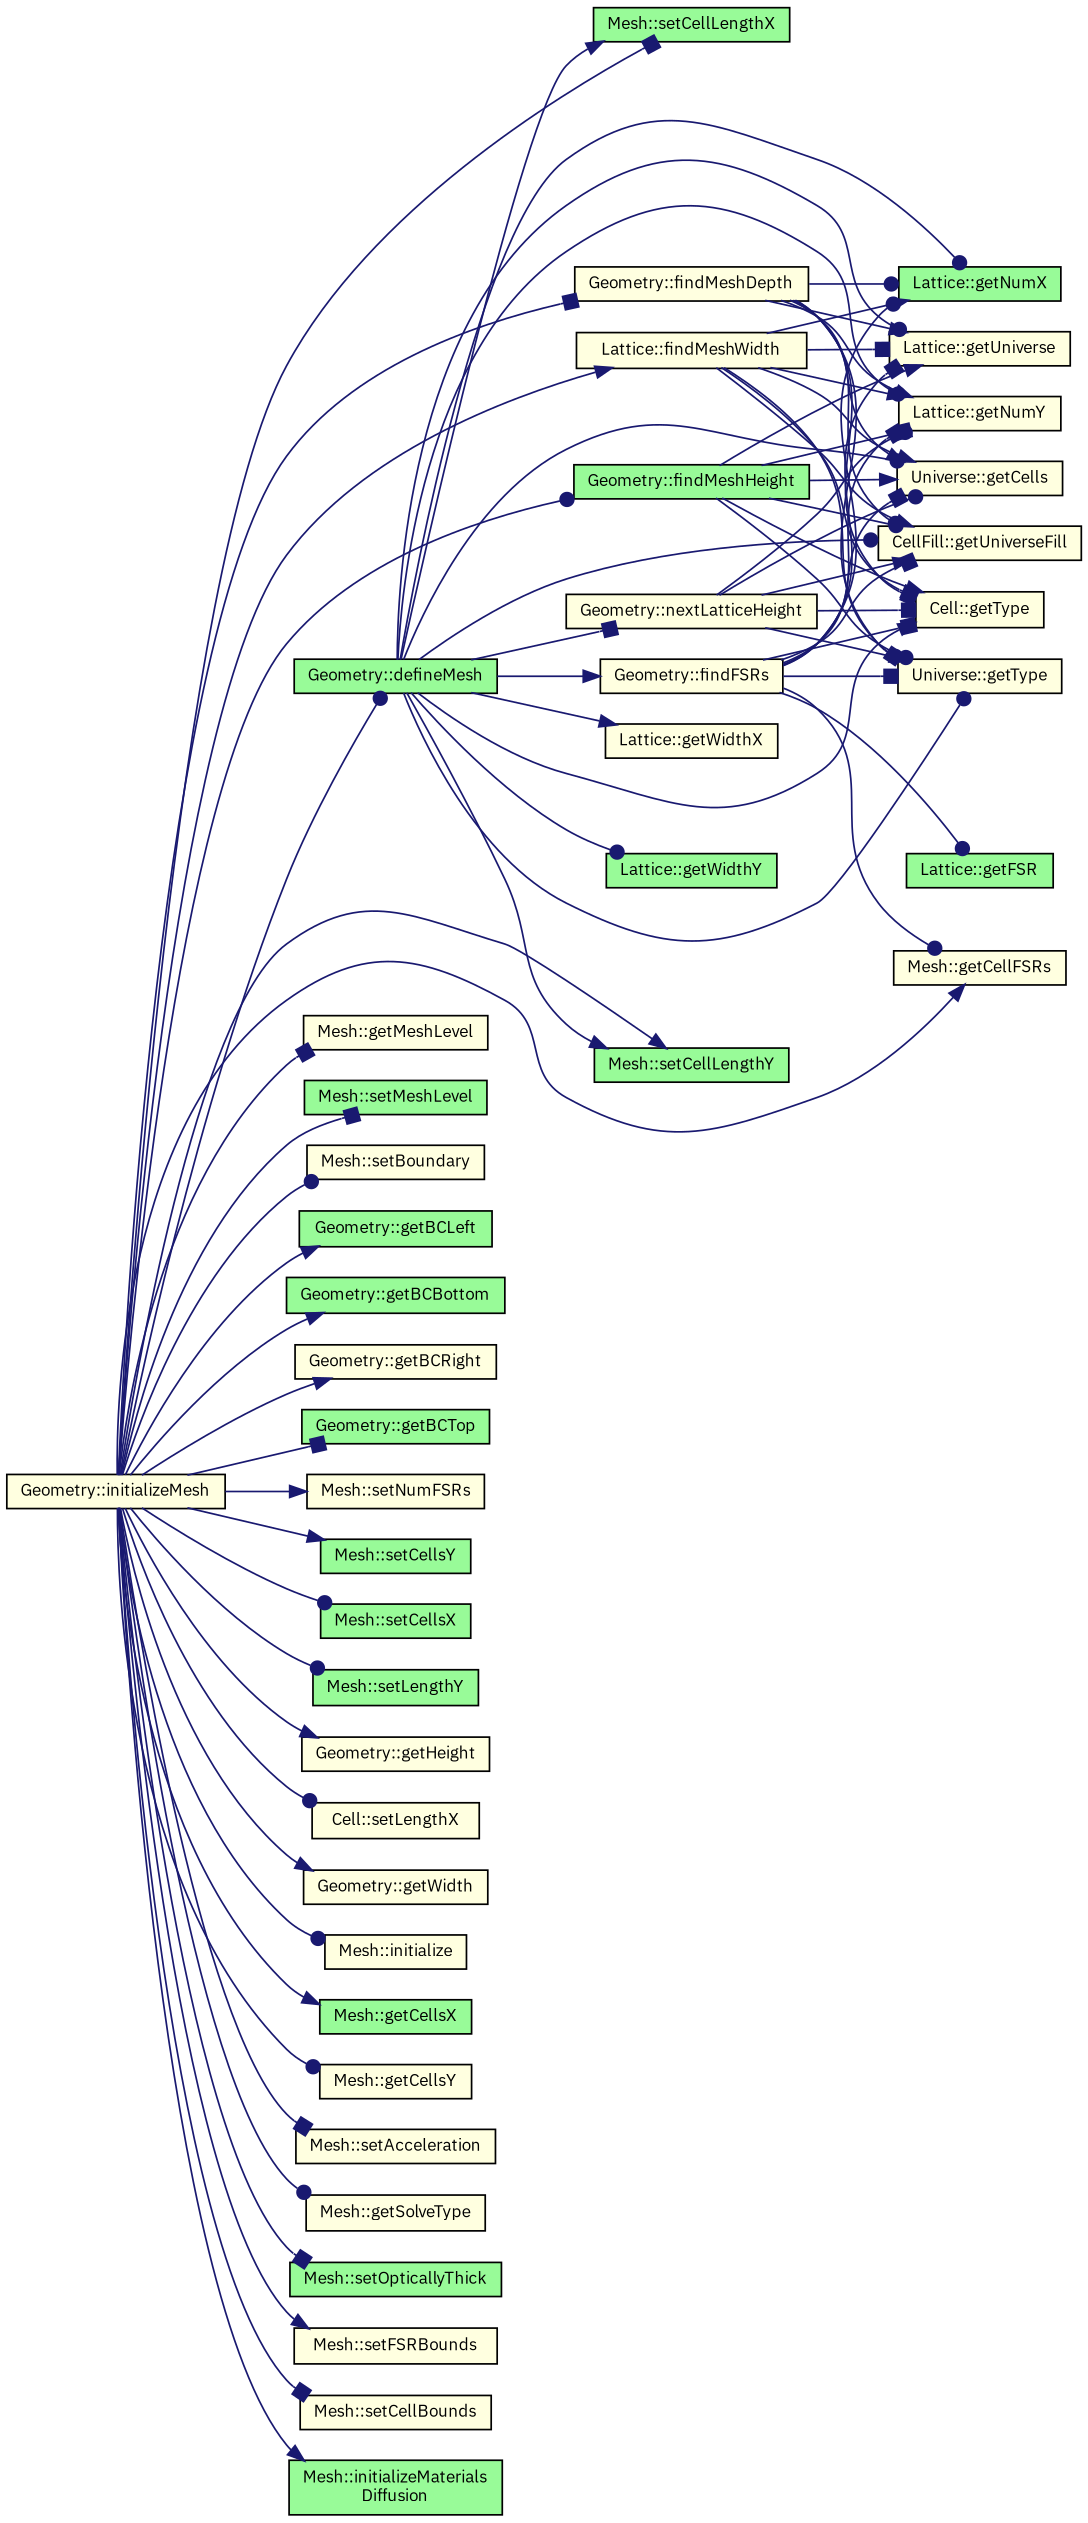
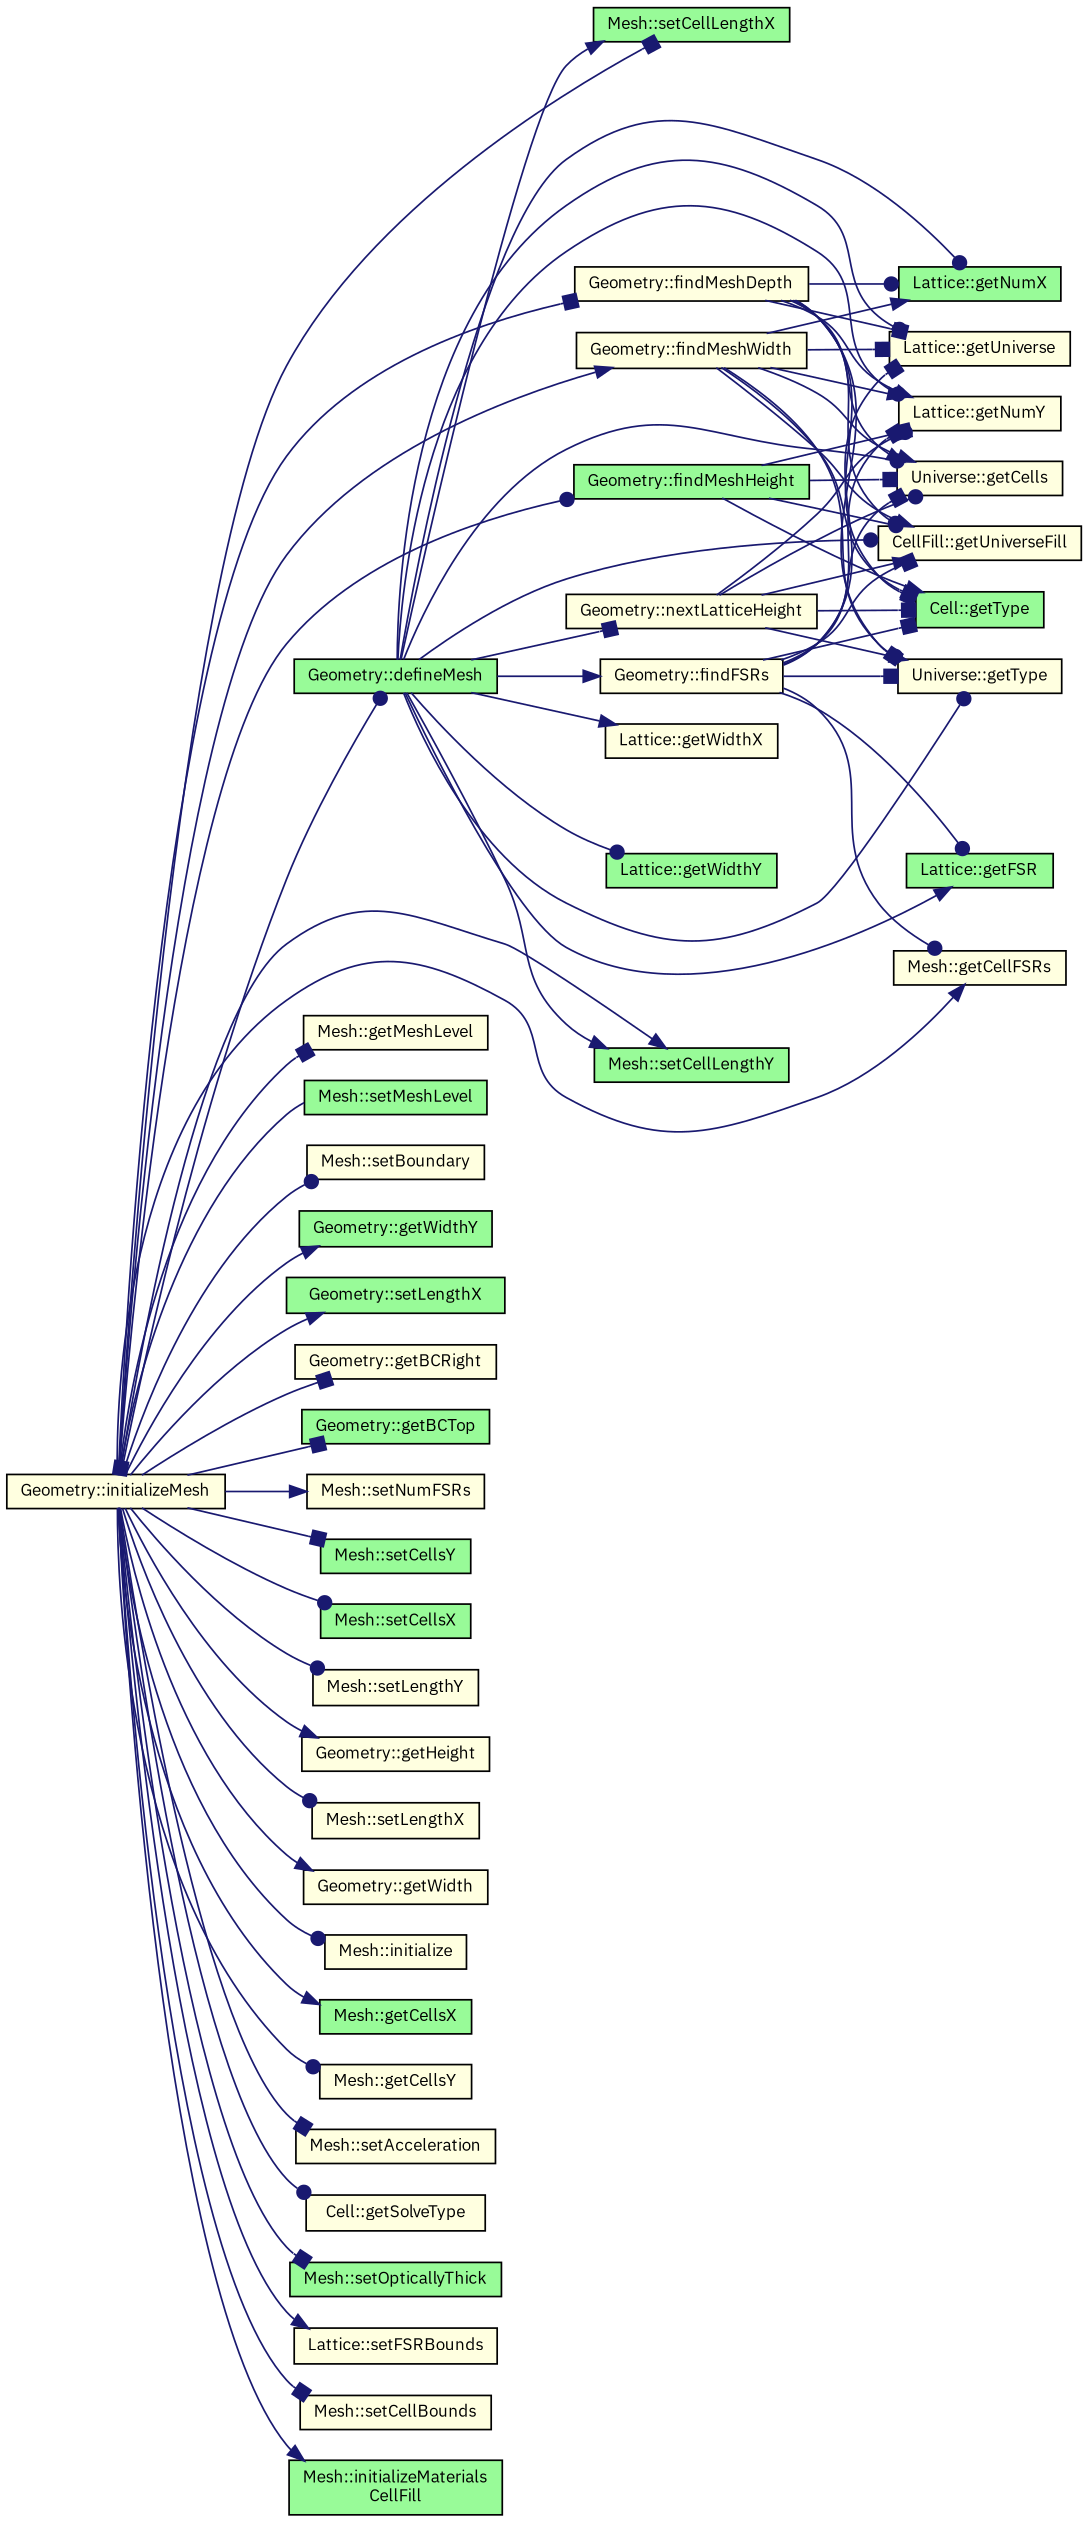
edge "Geometry::findMeshDepth" -> "Lattice::getUniverse": arrowhead normal -> box
node "Lattice::findMeshWidth": label "Lattice::findMeshWidth" -> "Geometry::findMeshWidth"
edge "Geometry::findMeshHeight" -> "Lattice::getUniverse": removed
edge "Geometry::findMeshHeight" -> "Universe::getCells": arrowhead normal -> box
edge "Geometry::findFSRs" -> "Lattice::getNumX": removed
edge "Geometry::findMeshHeight" -> "Universe::getType": removed
node "Cell::getType": fillcolor lightyellow -> palegreen
edge "Geometry::defineMesh" -> "Cell::getType": now "Geometry::defineMesh" -> "Lattice::getFSR"
node "Geometry::getBCLeft": label "Geometry::getBCLeft" -> "Geometry::getWidthY"
edge "Geometry::initializeMesh" -> "Mesh::setMeshLevel": reversed
node "Geometry::getBCBottom": label "Geometry::getBCBottom" -> "Geometry::setLengthX"
edge "Geometry::initializeMesh" -> "Geometry::getBCRight": arrowhead normal -> box
edge "Geometry::initializeMesh" -> "Mesh::setCellsY": arrowhead normal -> box
node "Mesh::setLengthY": fillcolor palegreen -> lightyellow
node "Cell::setLengthX": label "Cell::setLengthX" -> "Mesh::setLengthX"
node "Mesh::getSolveType": label "Mesh::getSolveType" -> "Cell::getSolveType"
node "Mesh::setFSRBounds": label "Mesh::setFSRBounds" -> "Lattice::setFSRBounds"
node "Mesh::initializeMaterials Diffusion": label "Mesh::initializeMaterials Diffusion" -> "Mesh::initializeMaterials CellFill"
